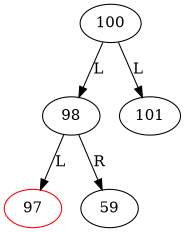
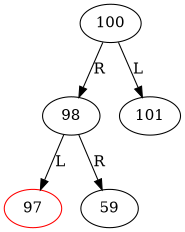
edge "100" -> "98": label "L" -> "R"
